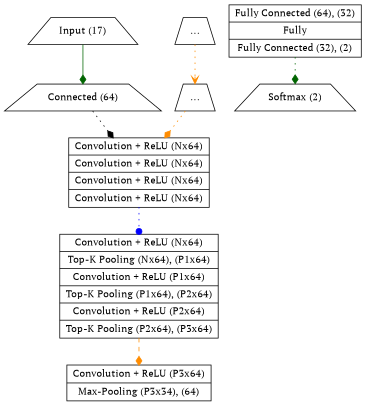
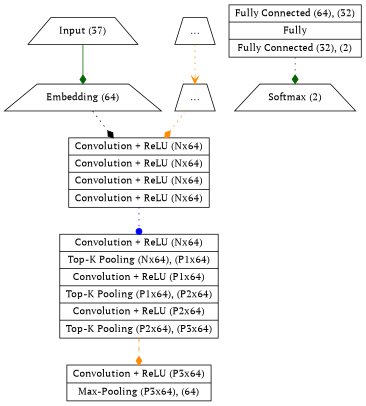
node "Input (17)": label "Input (17)" -> "Input (37)"
node "Connected (64)": label "Connected (64)" -> "Embedding (64)"
node "Convolution + ReLU (P3x64)": text "Max-Pooling (P3x34), (64)" -> "Max-Pooling (P3x64), (64)"
